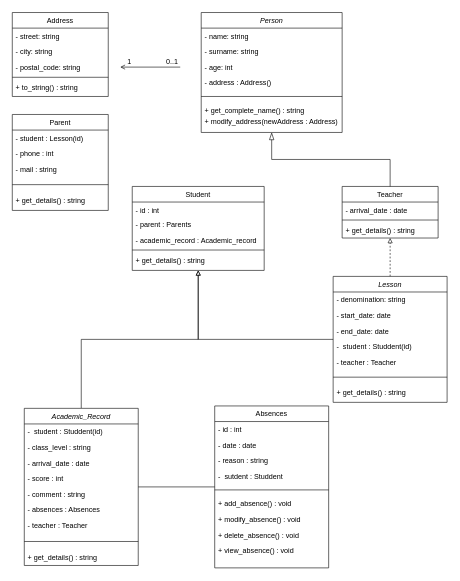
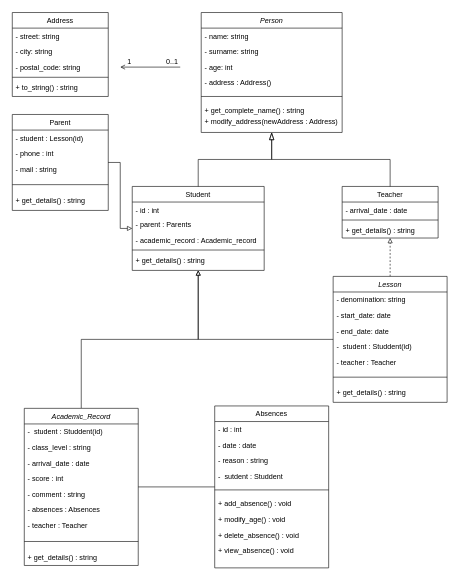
edge "Student" -> "Person": added
edge "Parent" -> "Student": added
node "+ modify_absence() : void": label "+ modify_absence() : void" -> "+ modify_age() : void"
